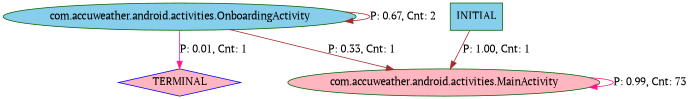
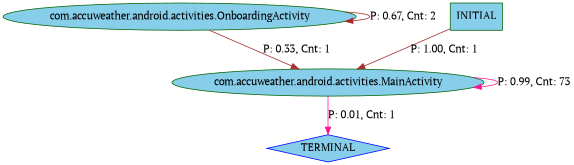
edge "com.accuweather.android.activities.OnboardingActivity" -> "TERMINAL": now "com.accuweather.android.activities.MainActivity" -> "TERMINAL"
node "TERMINAL": fillcolor lightpink -> skyblue
node "com.accuweather.android.activities.MainActivity": fillcolor lightpink -> skyblue
